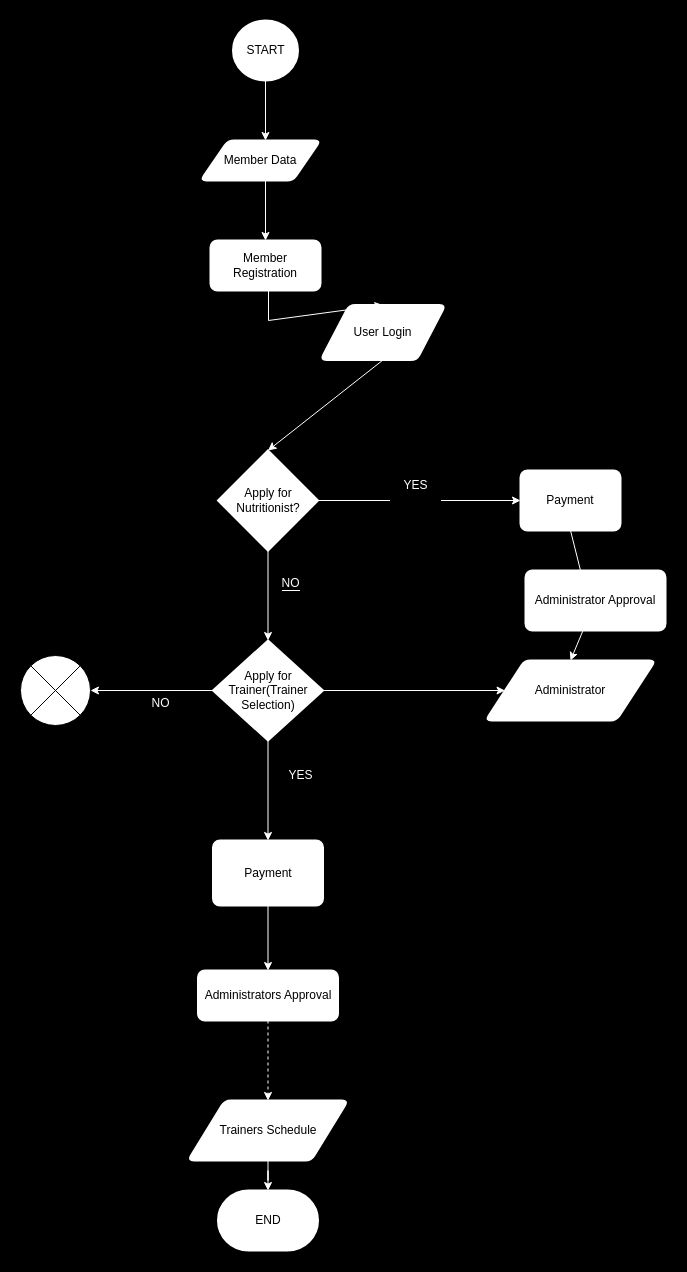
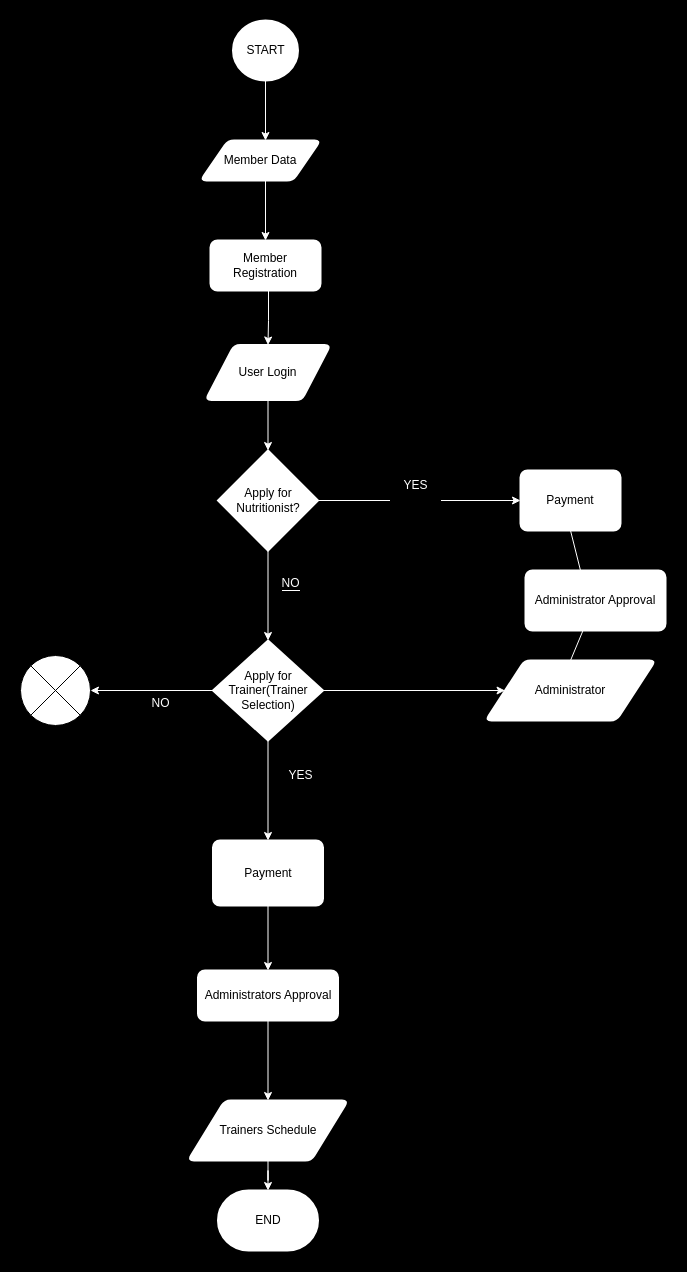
node "User Login": moved (383, 333) -> (268, 373)
edge "Administrator Approval" -> "Administrator": arrowhead classic -> none
edge "Administrators Approval" -> "Trainers Schedule": style dashed -> solid
